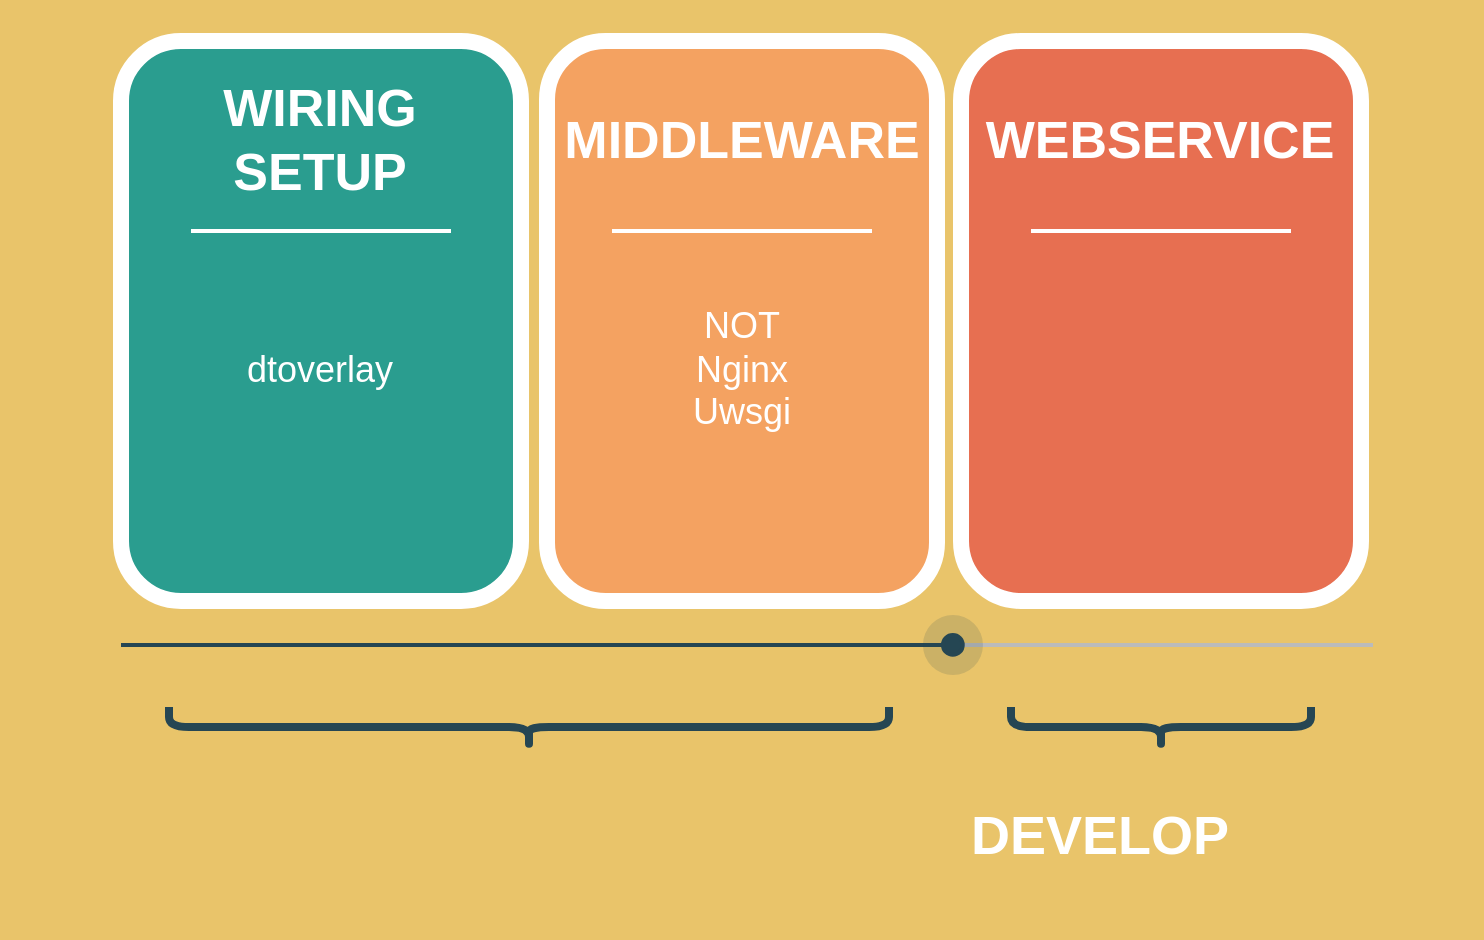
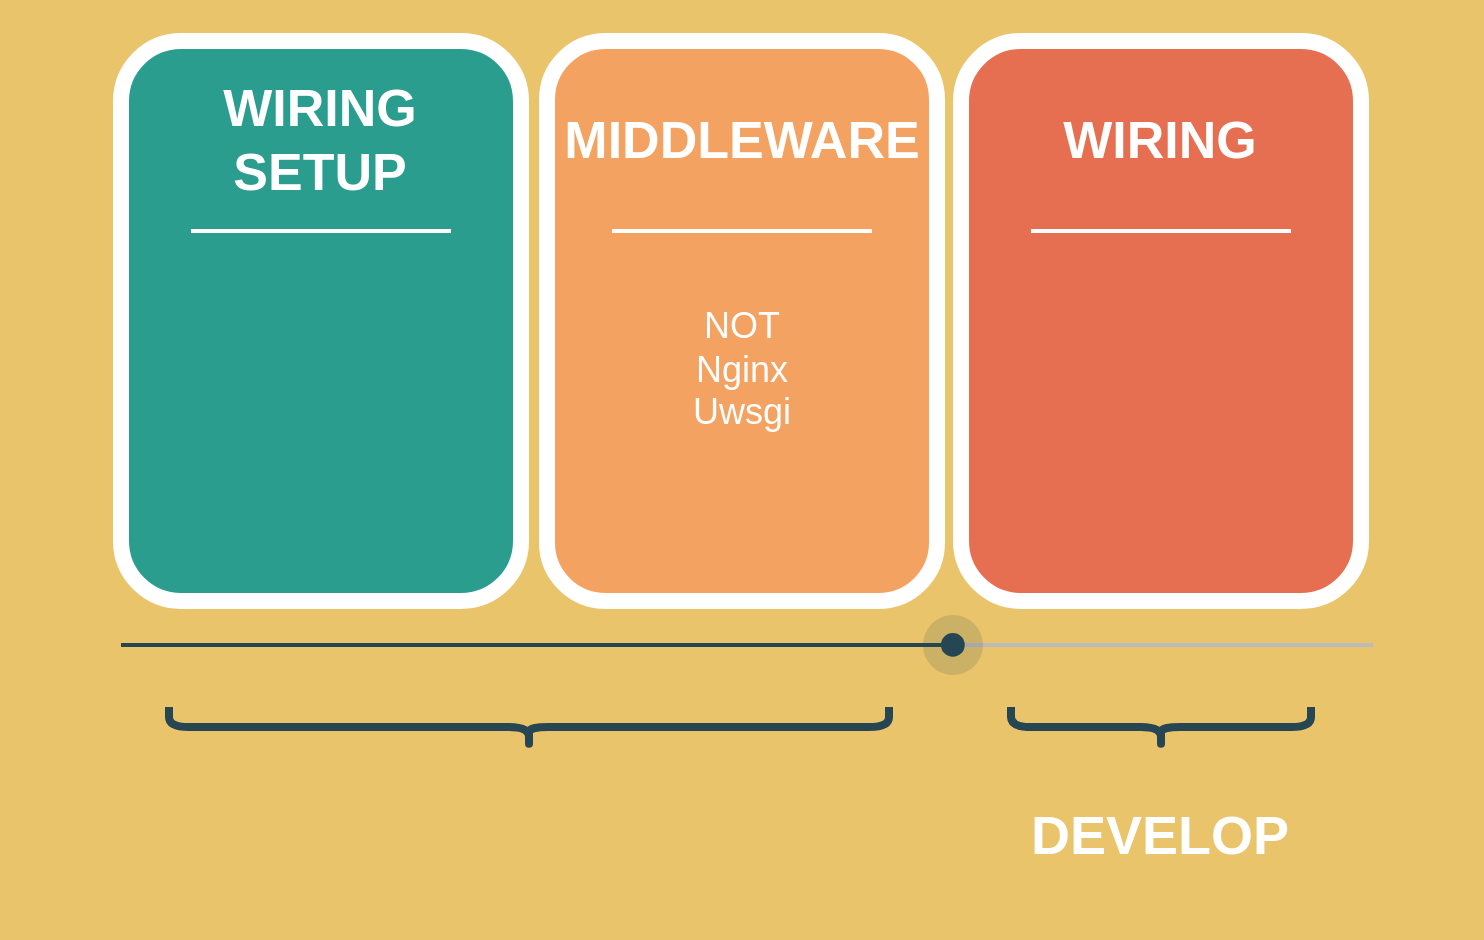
node "WEBSERVICE": label "WEBSERVICE" -> "WIRING"
node "dtoverlay": removed
node "DEVELOP": moved (1101, 837) -> (1161, 837)
